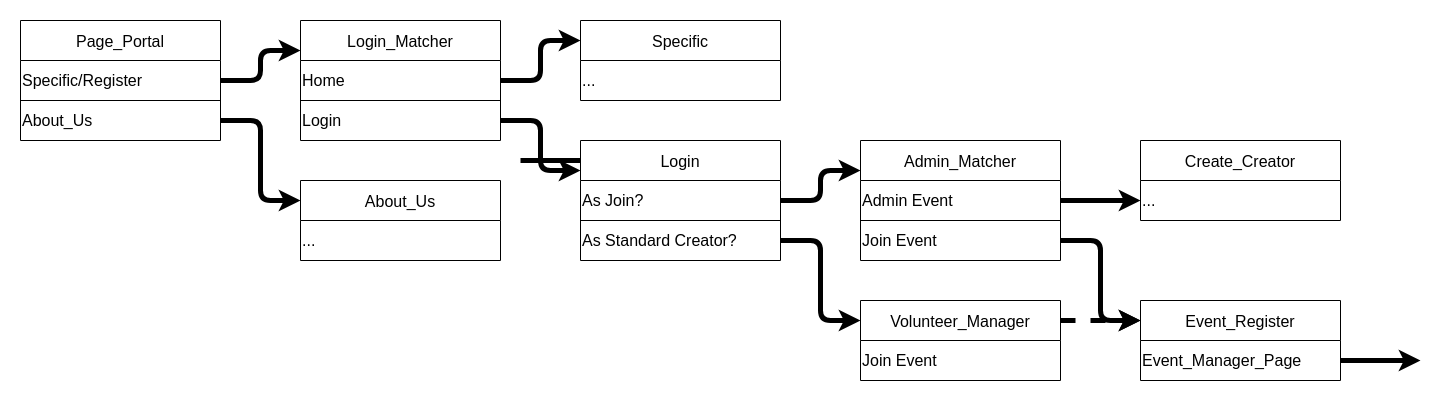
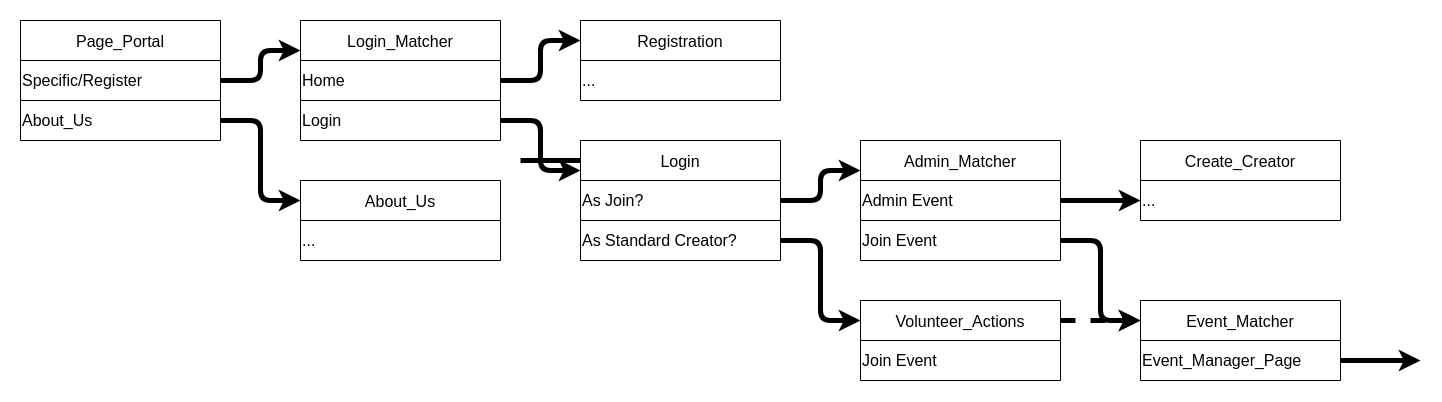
node "Specific": label "Specific" -> "Registration"
node "Volunteer_Manager": label "Volunteer_Manager" -> "Volunteer_Actions"
node "Event_Register": label "Event_Register" -> "Event_Matcher"
